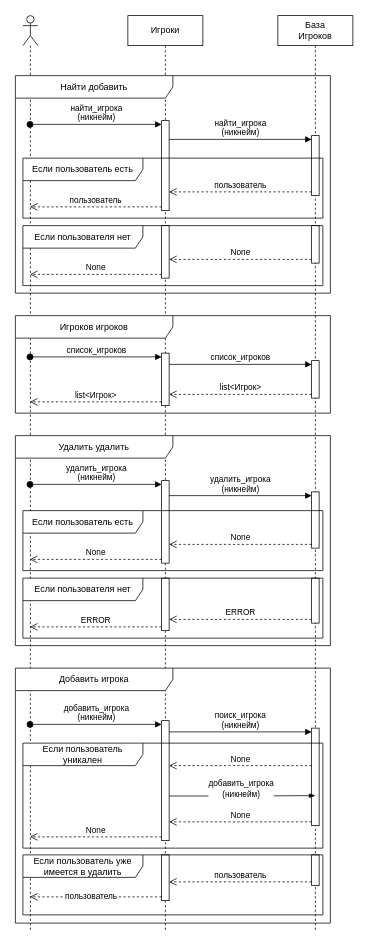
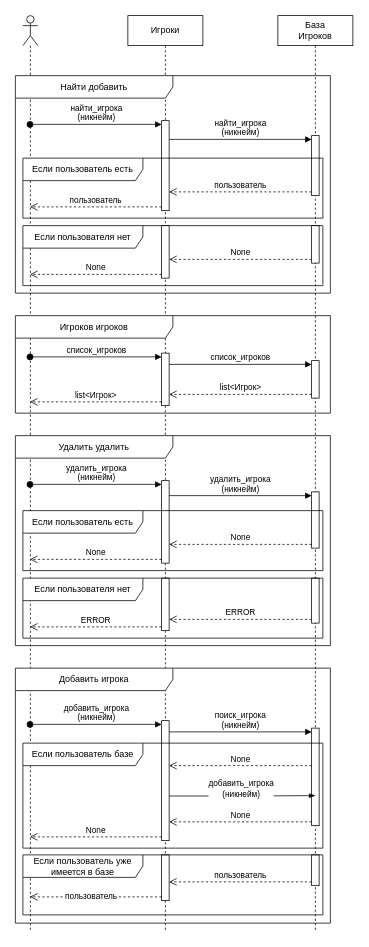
node "Если пользователь уникален": label "Если пользователь уникален" -> "Если пользователь базе"
node "Если пользователь уже имеется в удалить": label "Если пользователь уже имеется в удалить" -> "Если пользователь уже имеется в базе"
